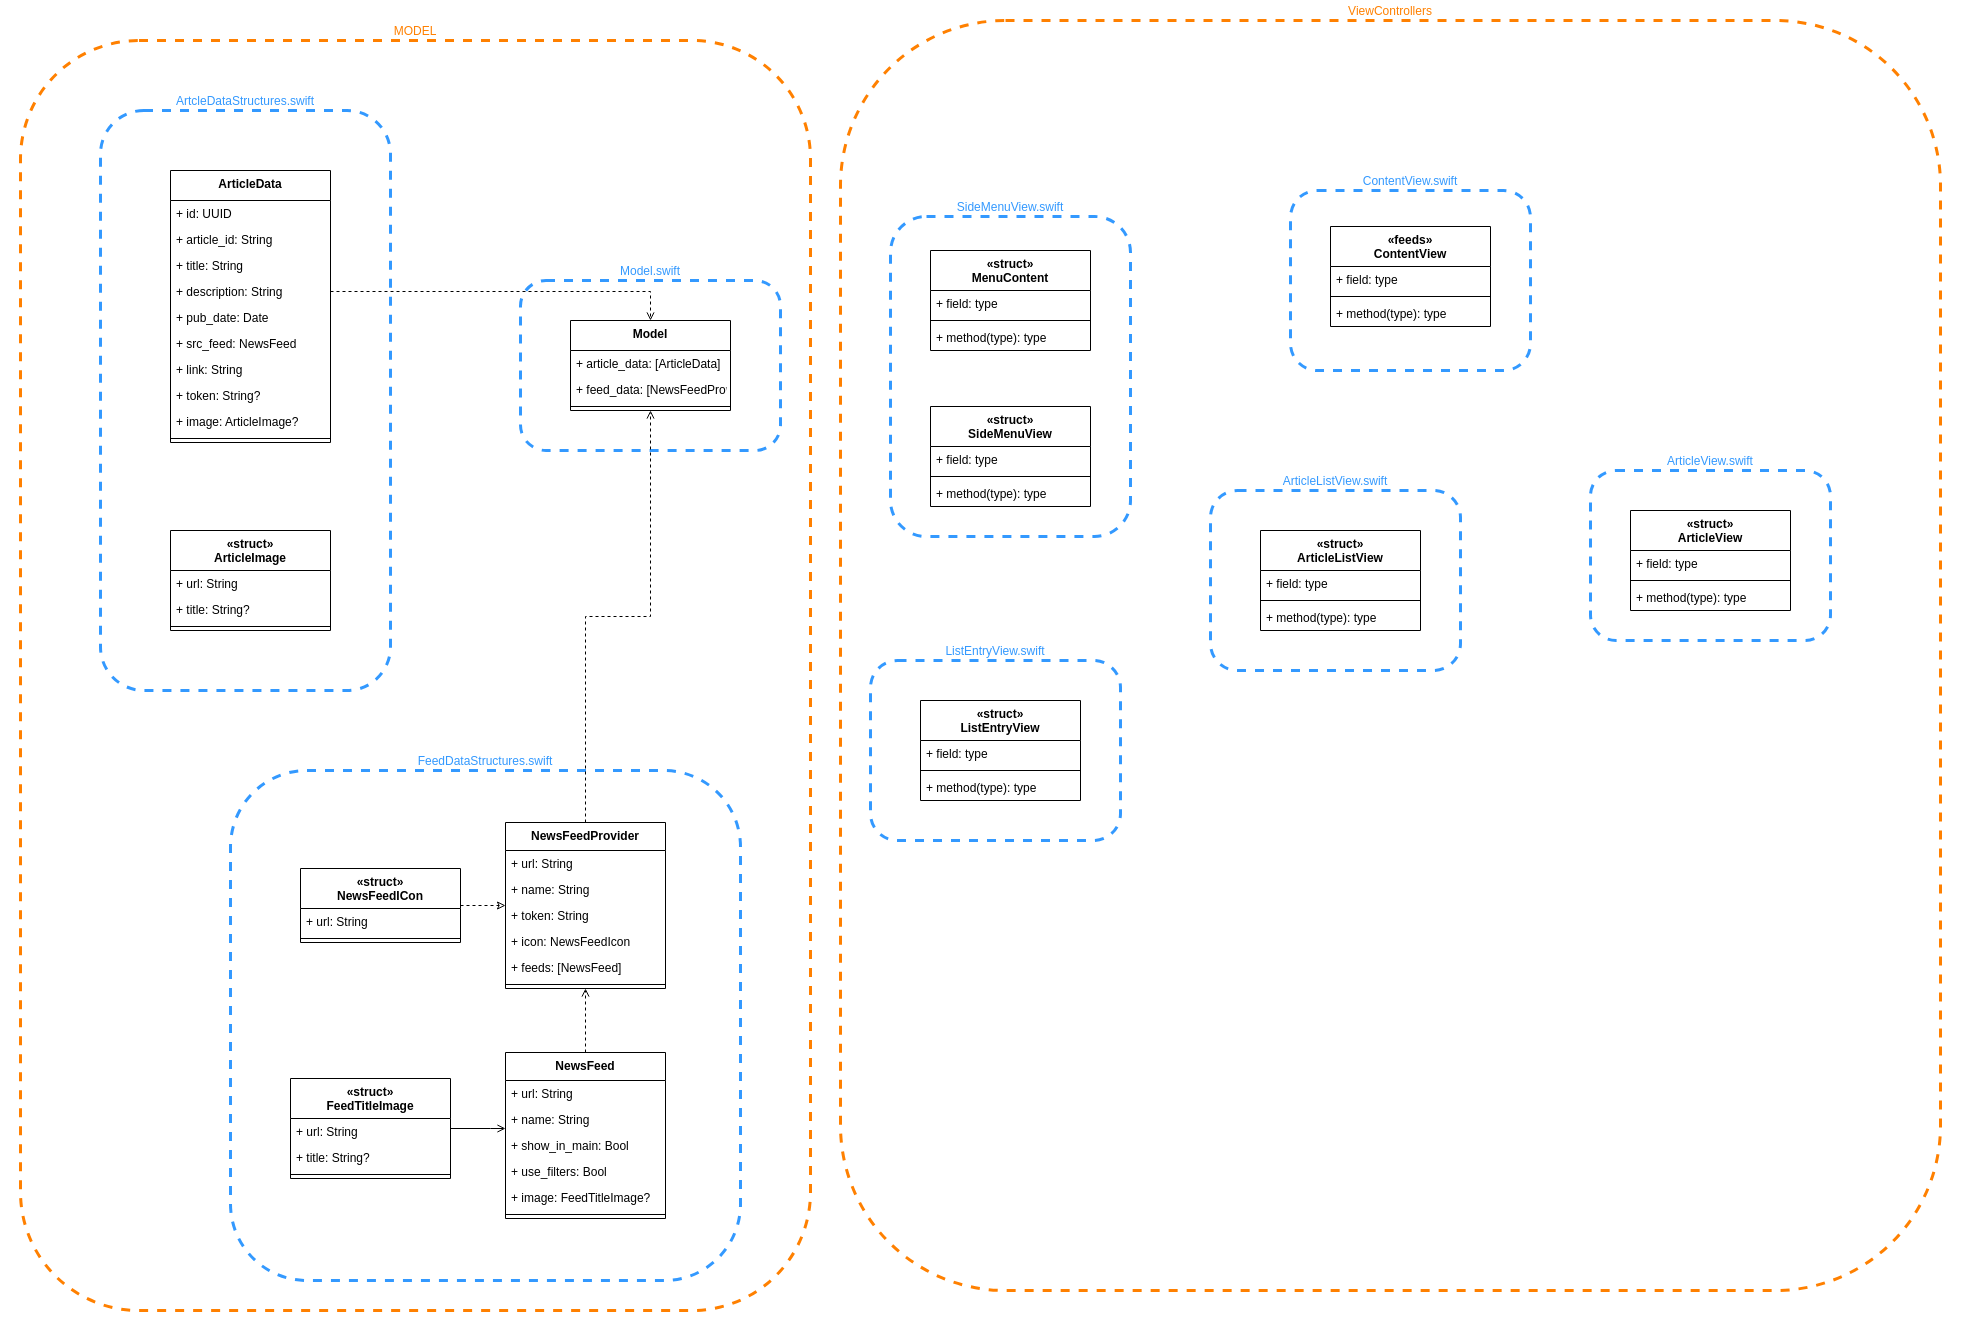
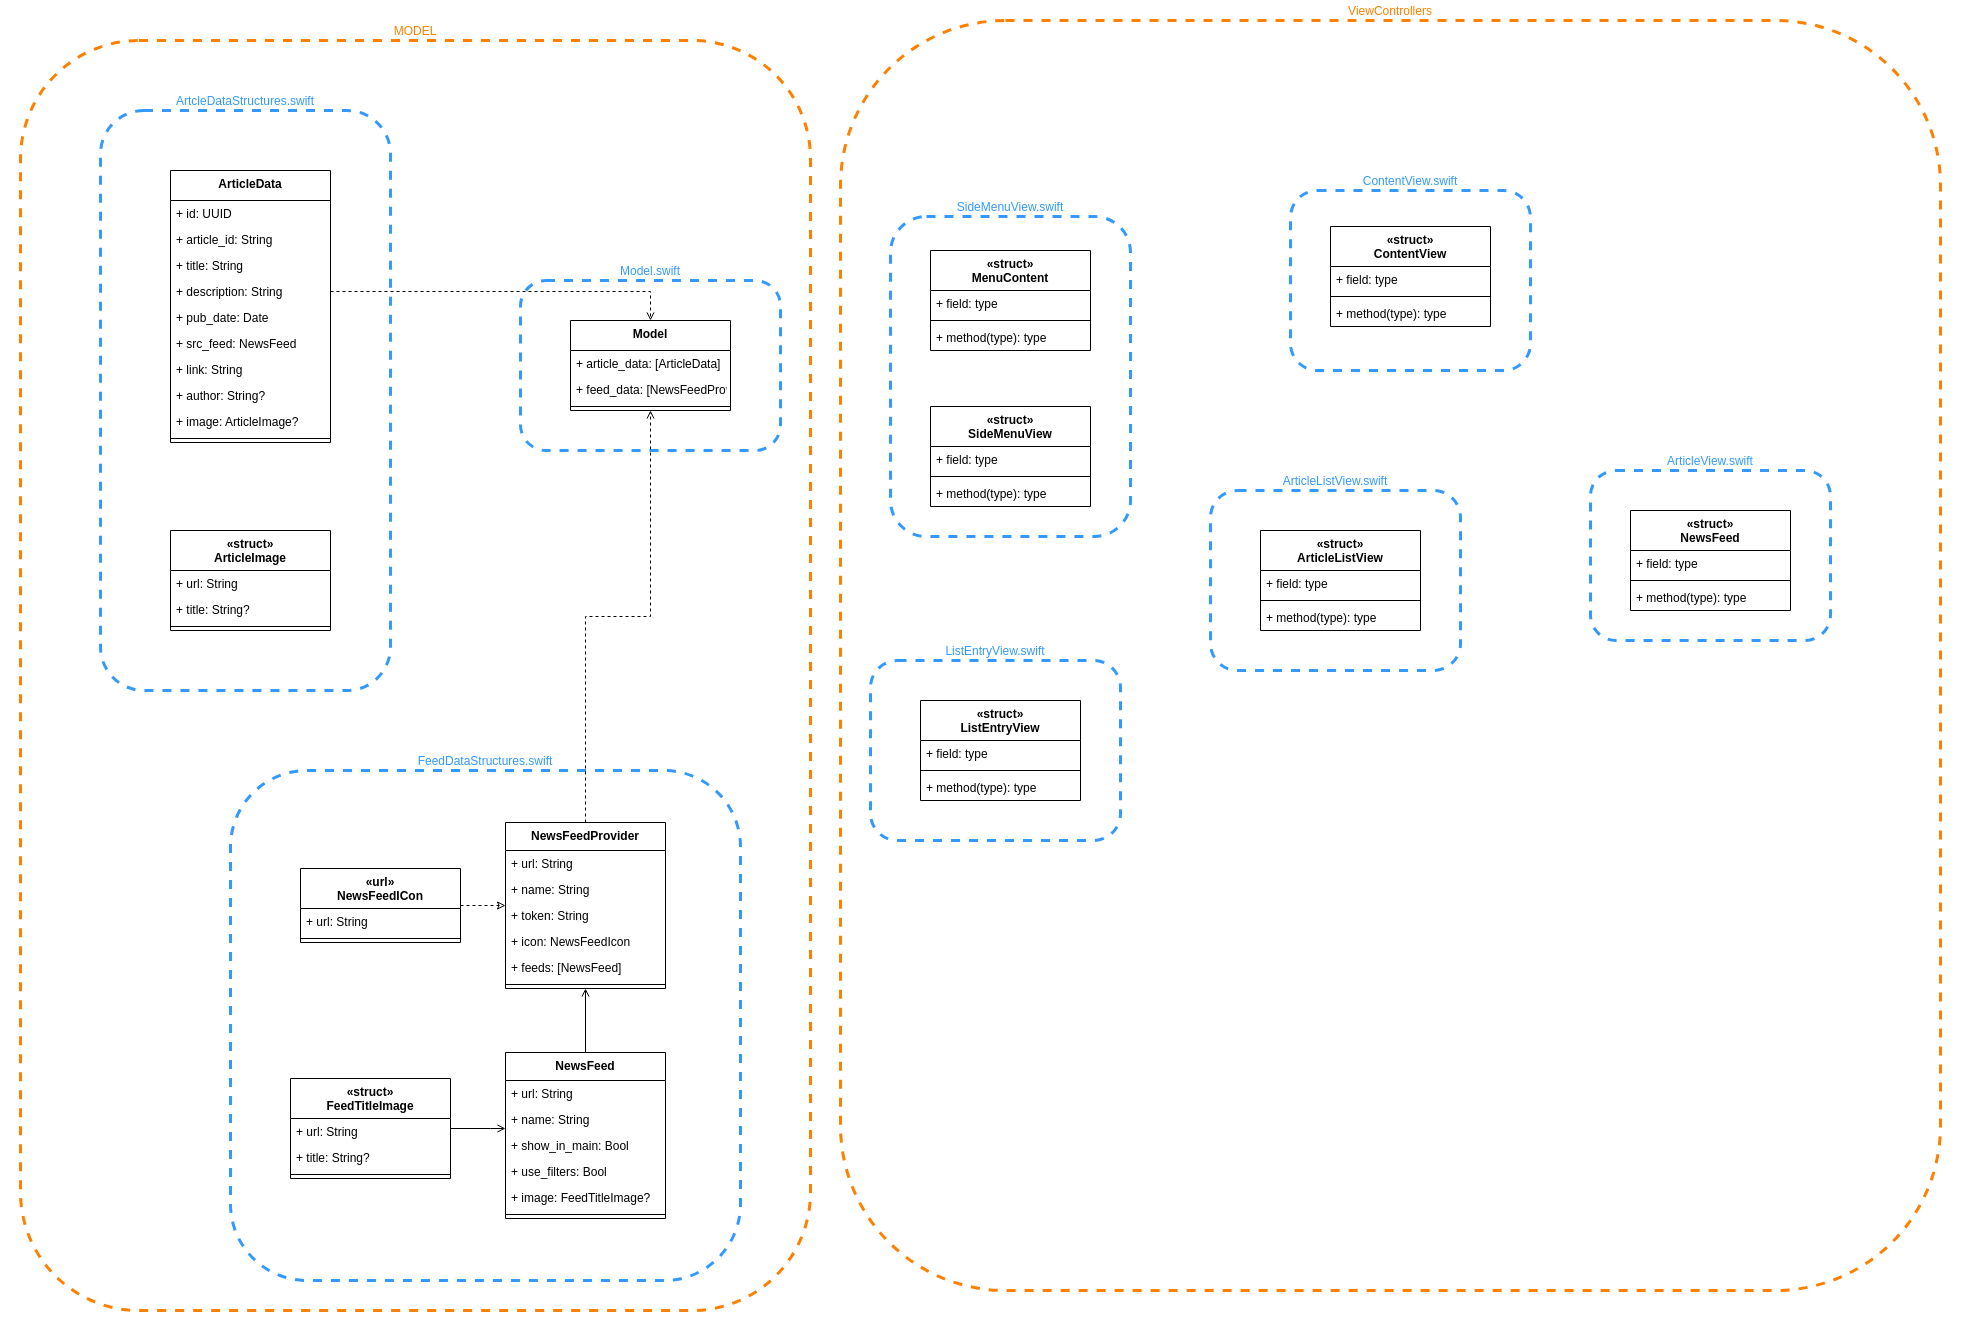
node "«feeds» ContentView": label "«feeds» ContentView" -> "«struct» ContentView"
node "+ token: String?": label "+ token: String?" -> "+ author: String?"
node "«struct» ArticleView": label "«struct» ArticleView" -> "«struct» NewsFeed"
node "«struct» NewsFeedICon": label "«struct» NewsFeedICon" -> "«url» NewsFeedICon"
edge "NewsFeed" -> "NewsFeedProvider": style dashed -> solid
